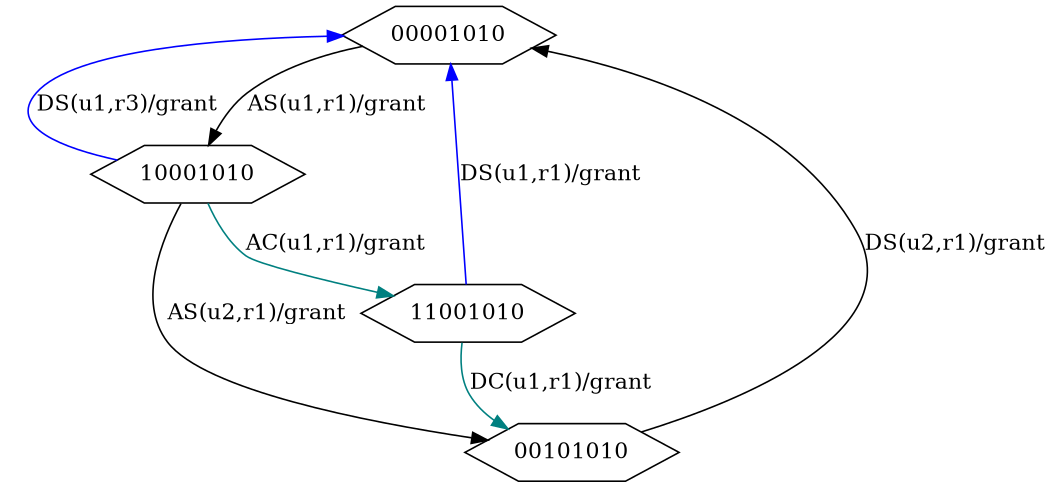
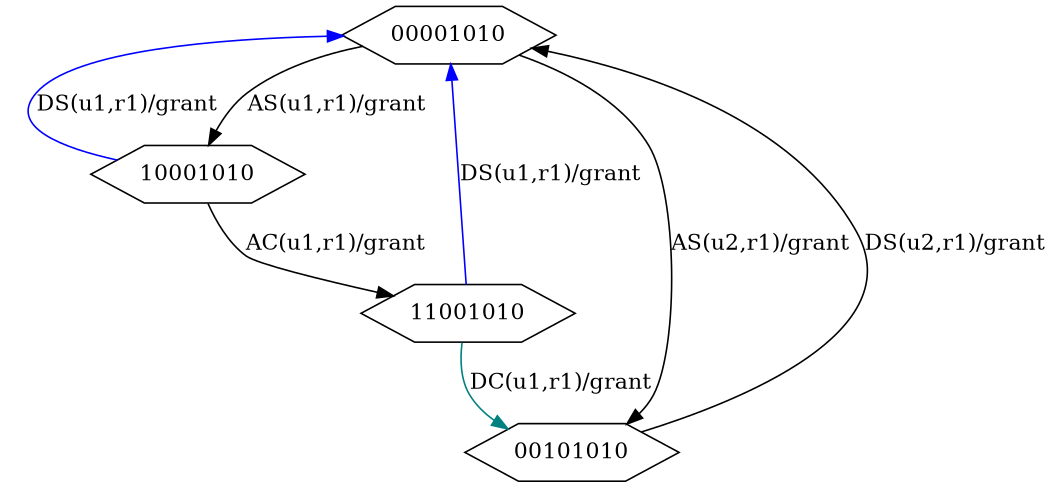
edge "10001010" -> "00001010": label "DS(u1,r3)/grant" -> "DS(u1,r1)/grant"
edge "10001010" -> "11001010": color teal -> black
edge "10001010" -> "00101010": now "00001010" -> "00101010"
